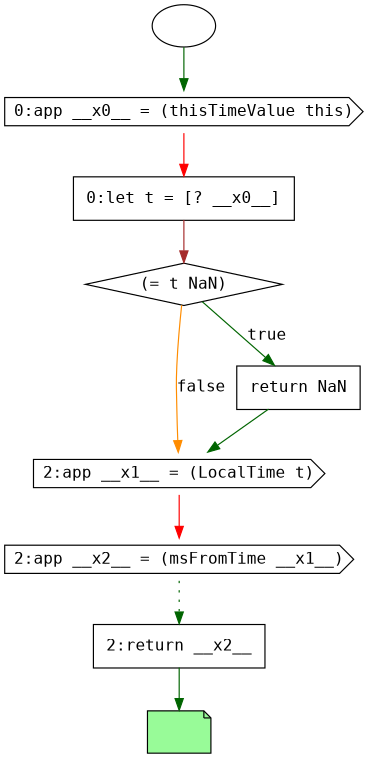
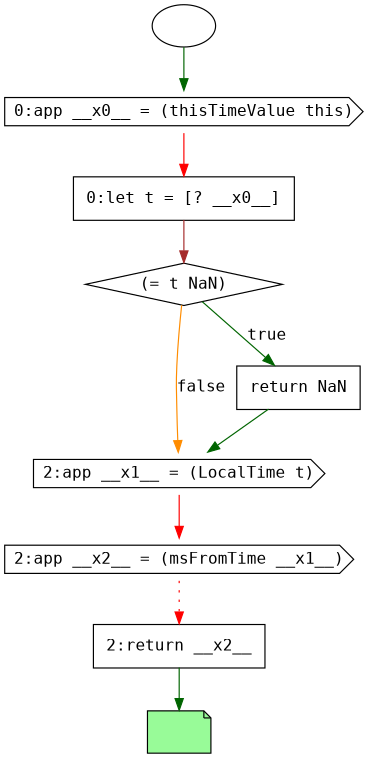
edge "2:app __x2__ = (msFromTime __x1__)" -> "2:return __x2__": color darkgreen -> red
